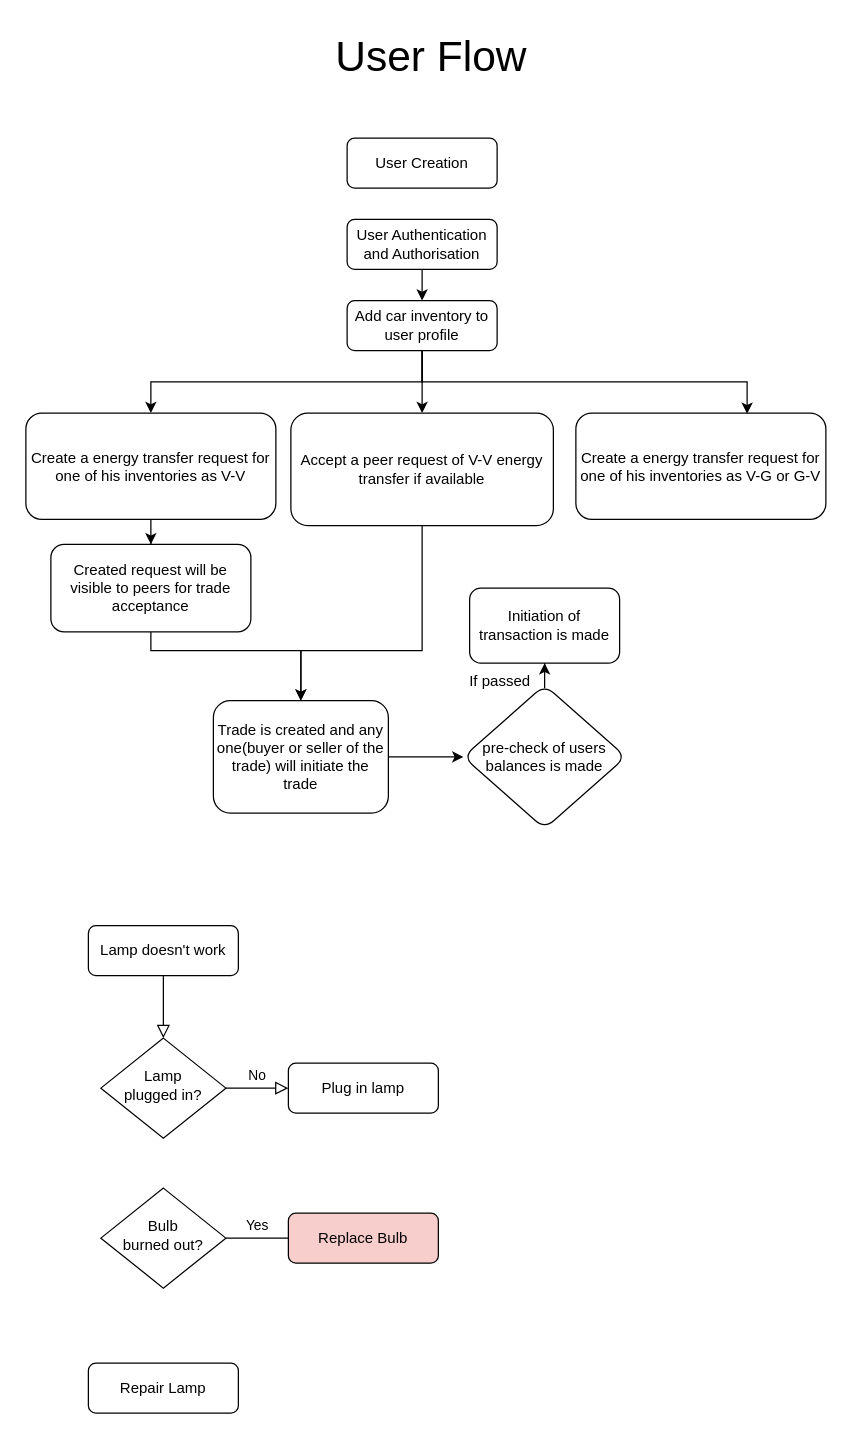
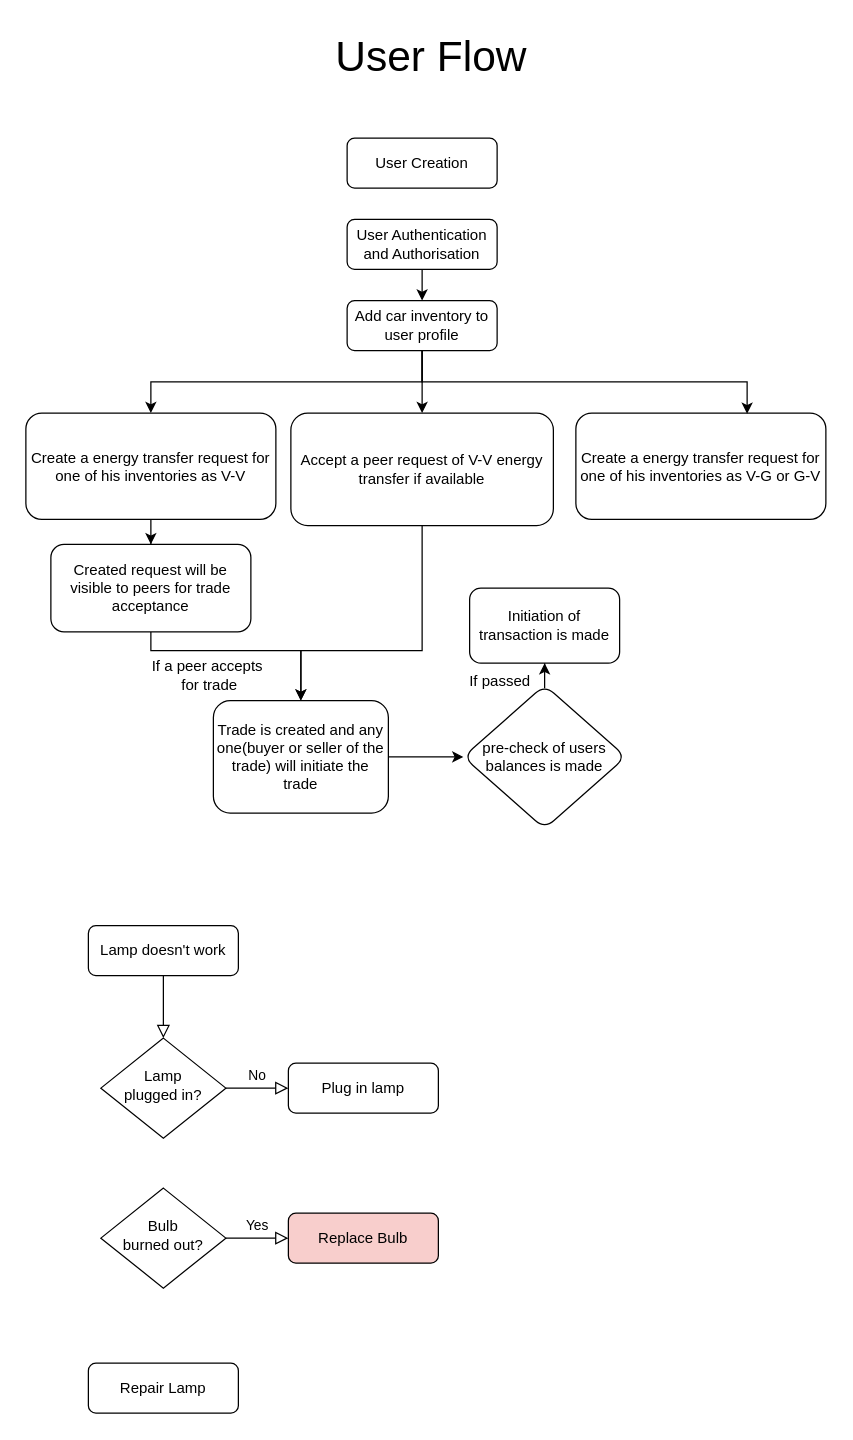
node "If a peer accepts for trade": added
edge "Bulb burned out?" -- "Replace Bulb": arrowhead none -> block
